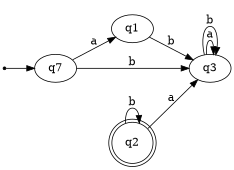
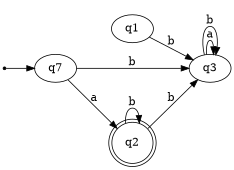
edge "q7" -> "q1": now "q7" -> "q2"
edge "q2" -> "q3": label "a" -> "b"
